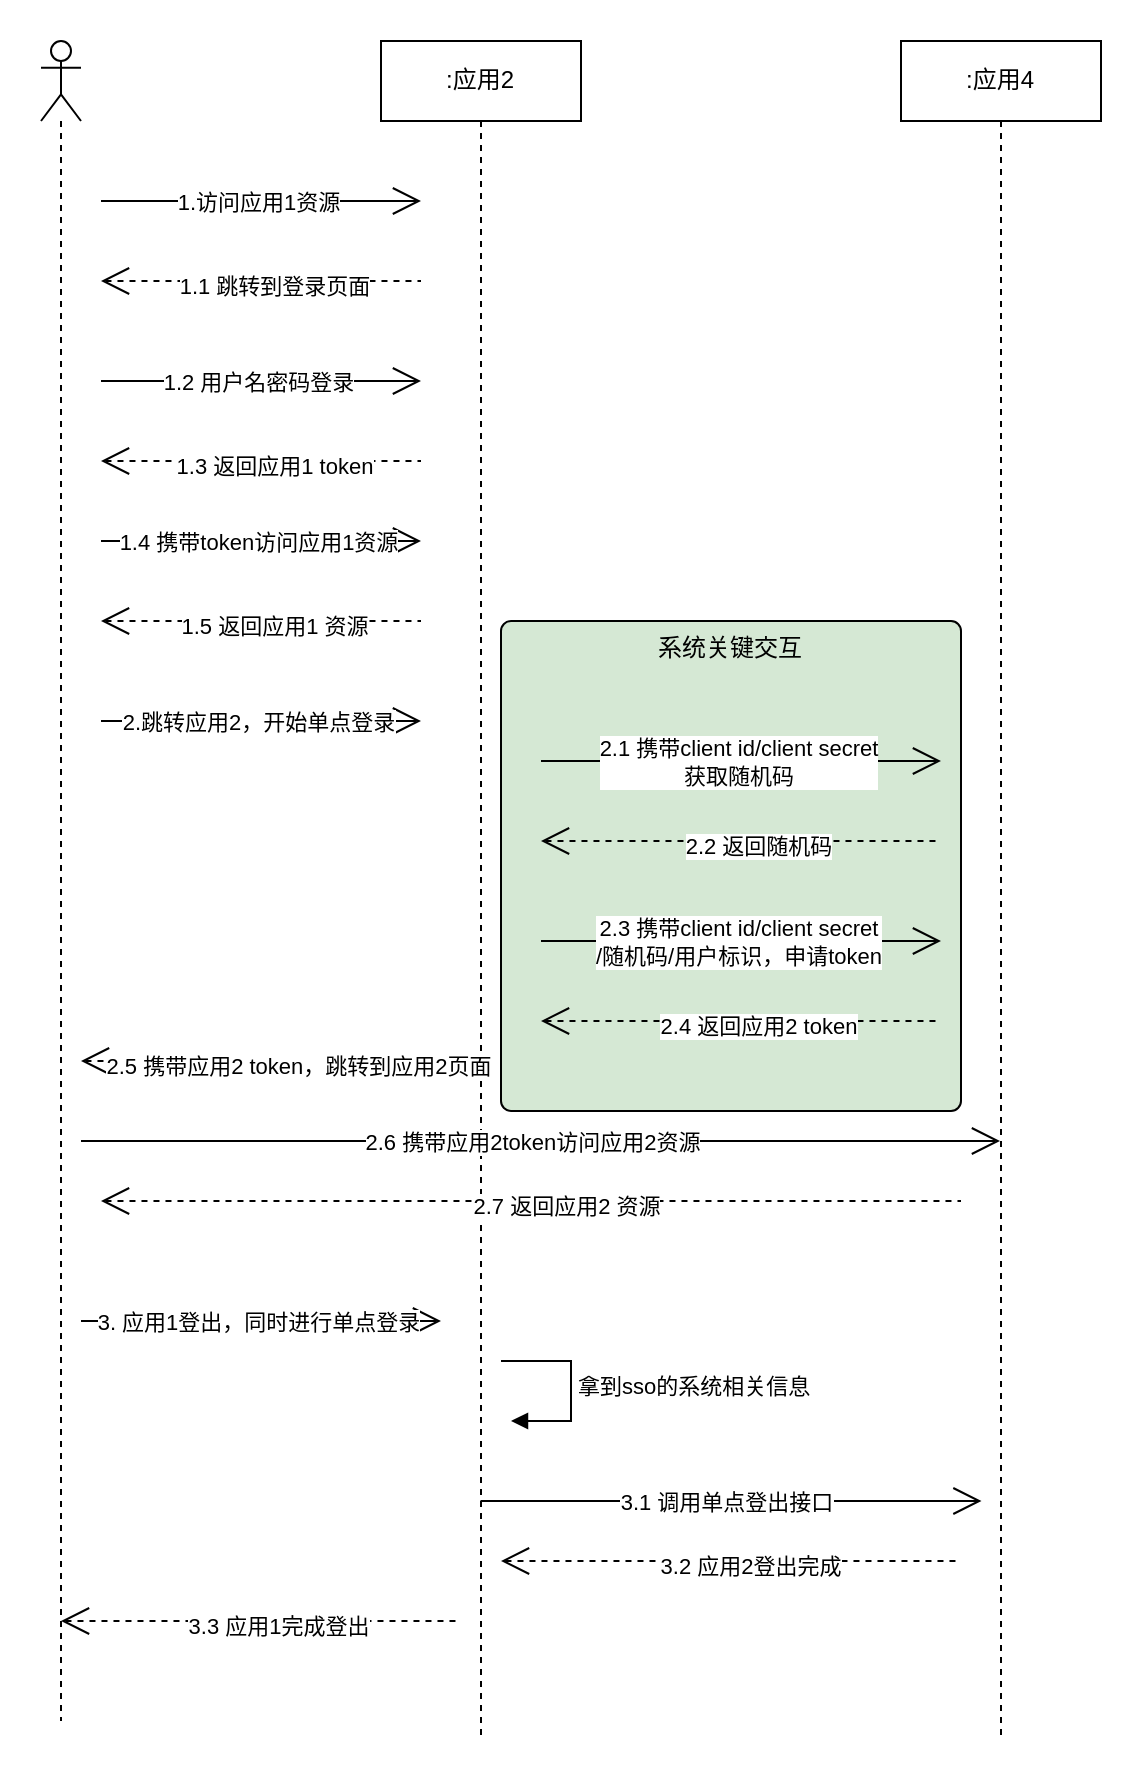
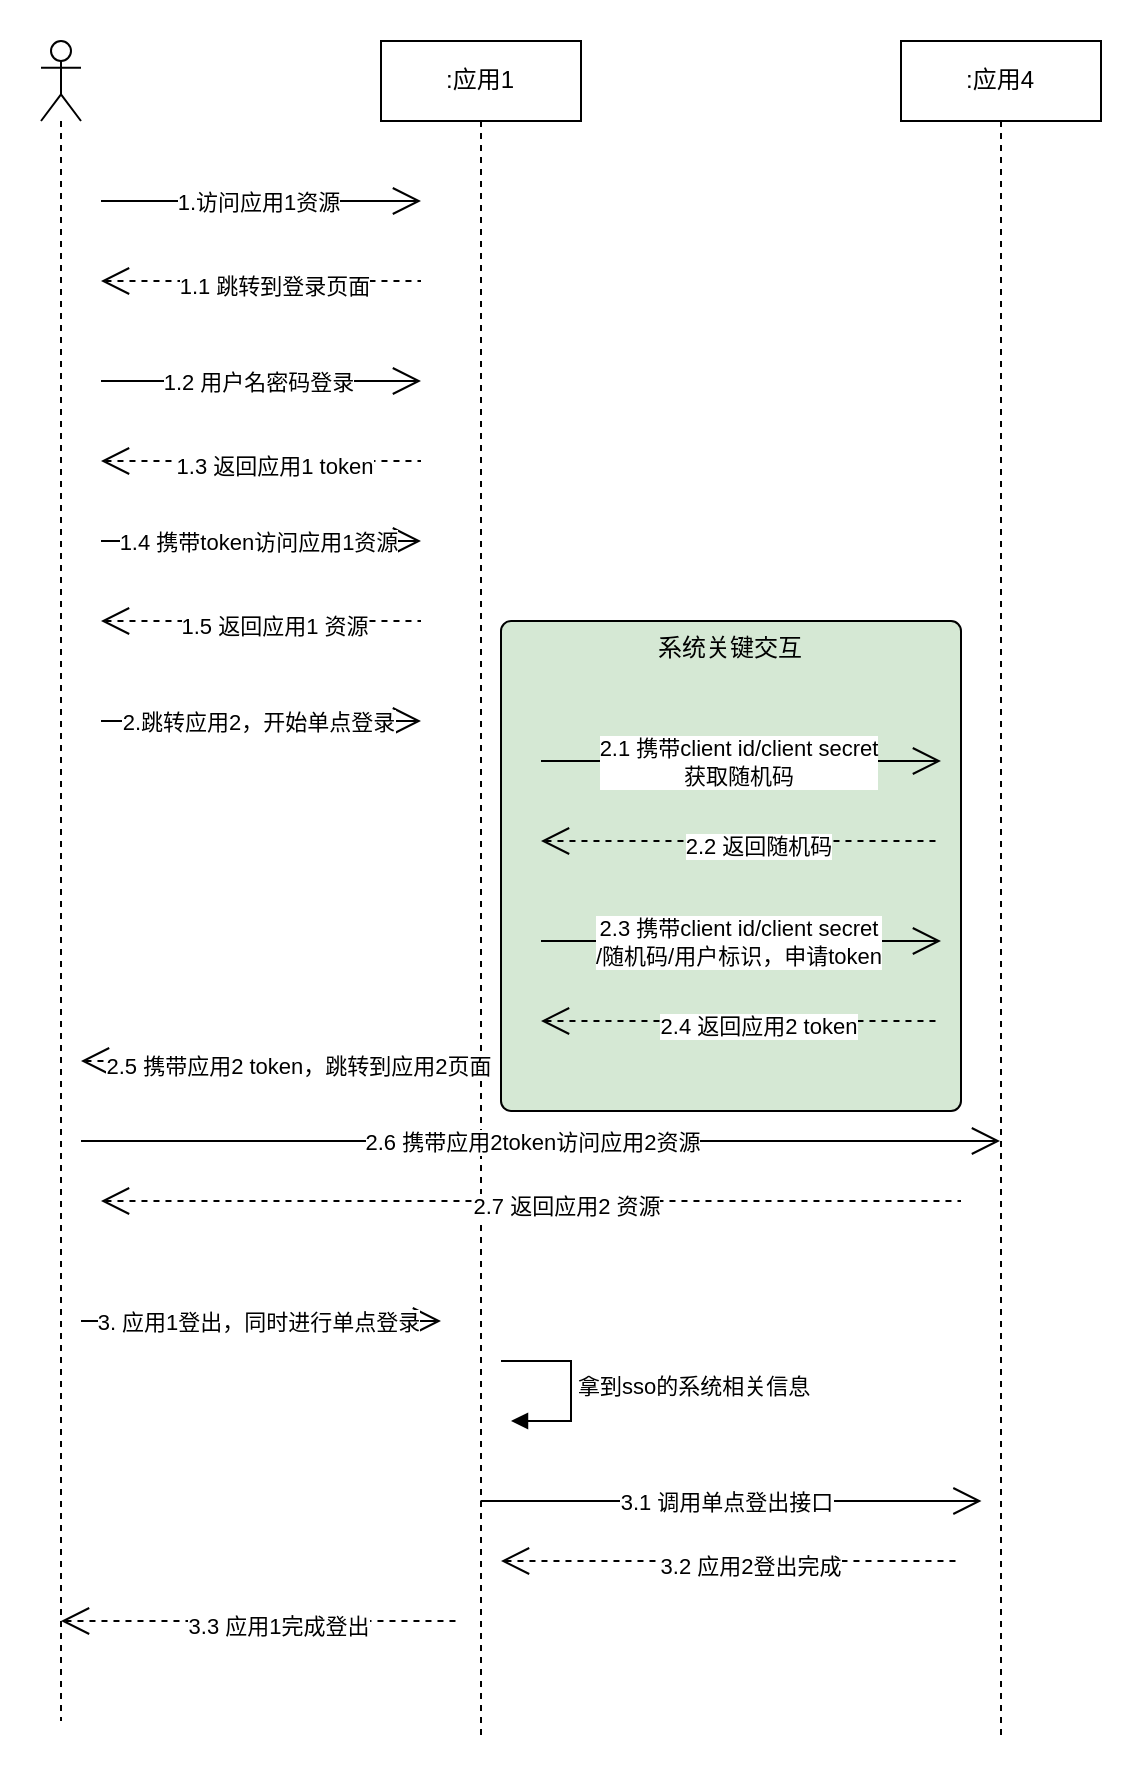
node ":应用2": label ":应用2" -> ":应用1"
